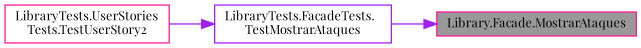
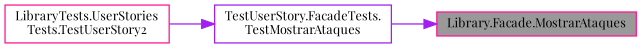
node "LibraryTests.FacadeTests. TestMostrarAtaques": label "LibraryTests.FacadeTests. TestMostrarAtaques" -> "TestUserStory.FacadeTests. TestMostrarAtaques"
